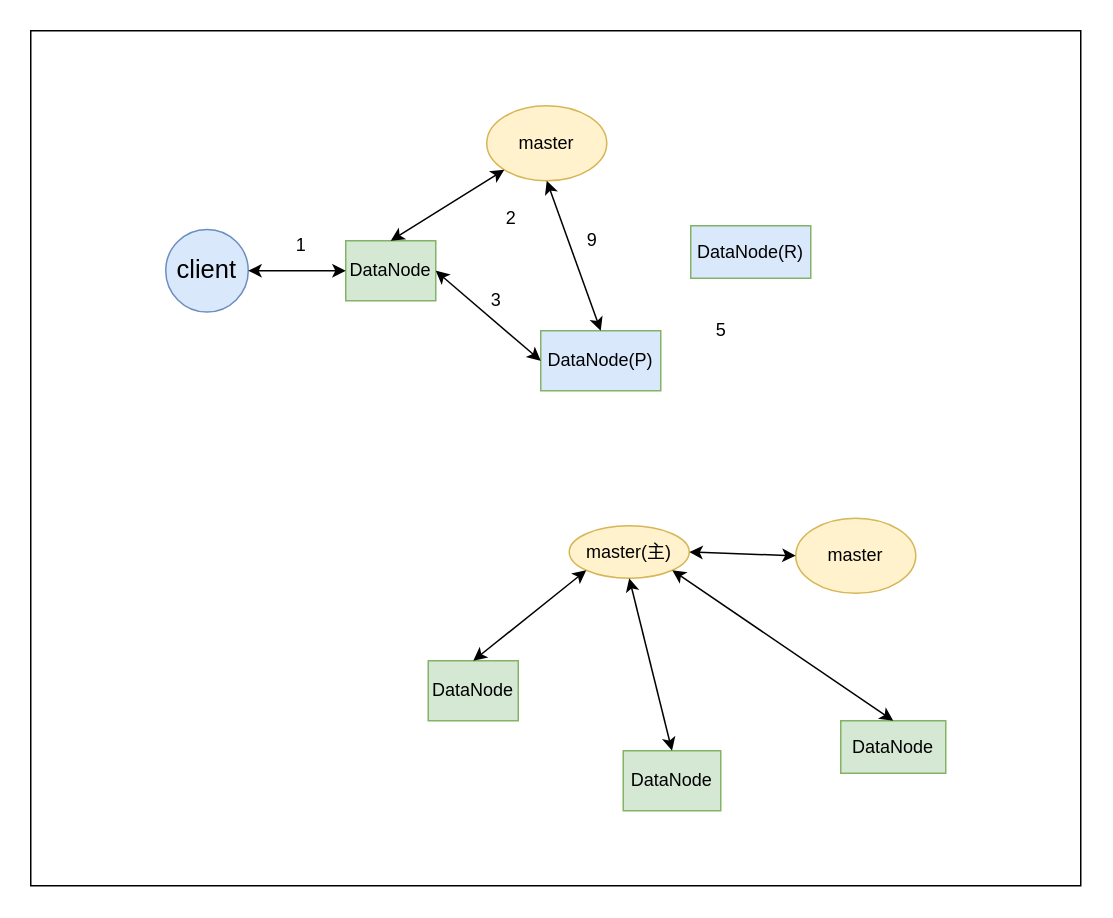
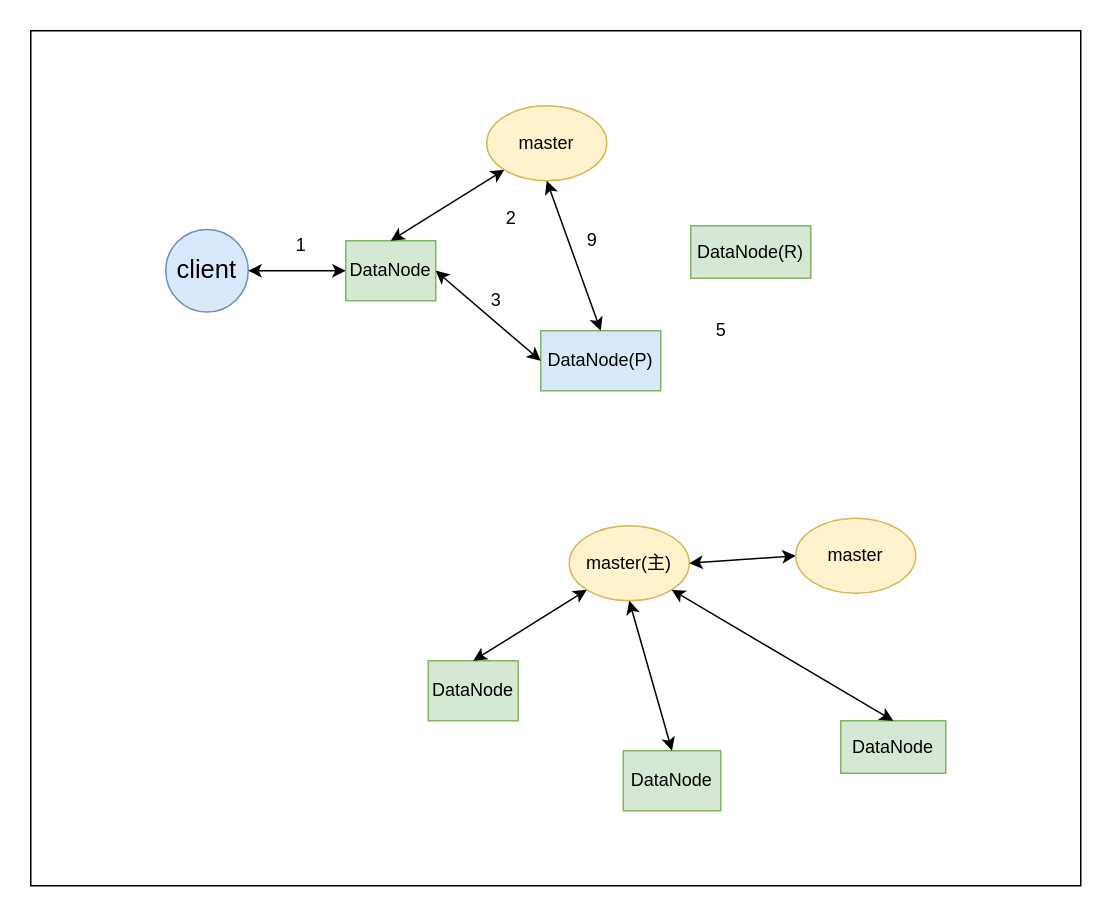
node "DataNode(R)": fillcolor #dae8fc -> #d5e8d4
node "master(主)": size 120x53 -> 120x75
